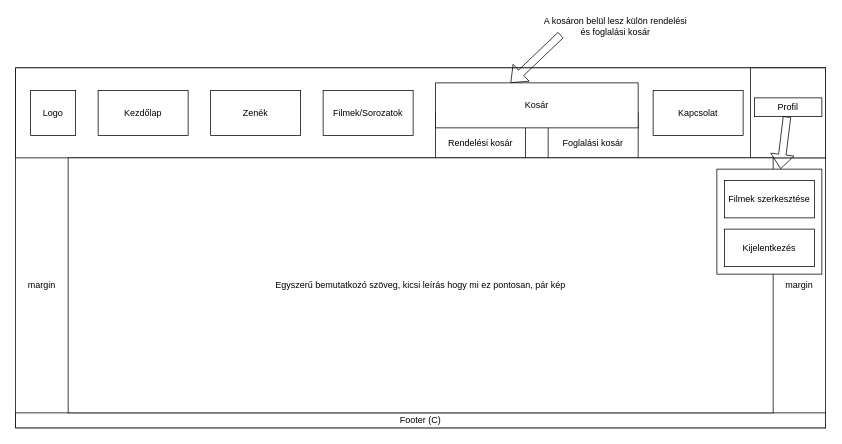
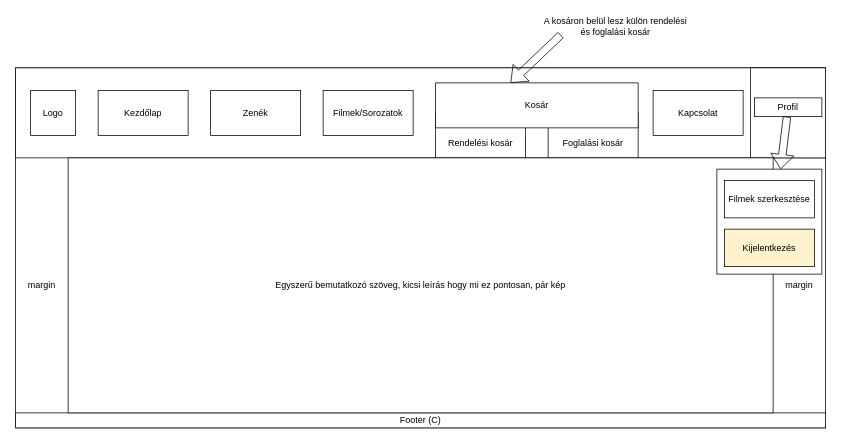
node "Kijelentkezés": fillcolor #ffffff -> #fff2cc
